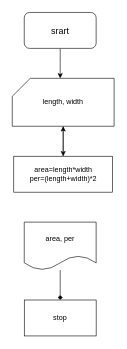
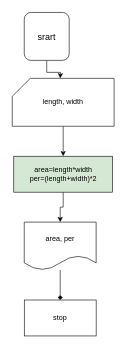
node "srart": size 72x36 -> 45x48
edge "area=length*width per=(length+width)*2" -> "length, width": now "area=length*width per=(length+width)*2" -> "area, per"
node "area=length*width per=(length+width)*2": fillcolor #ffffff -> #d5e8d4
